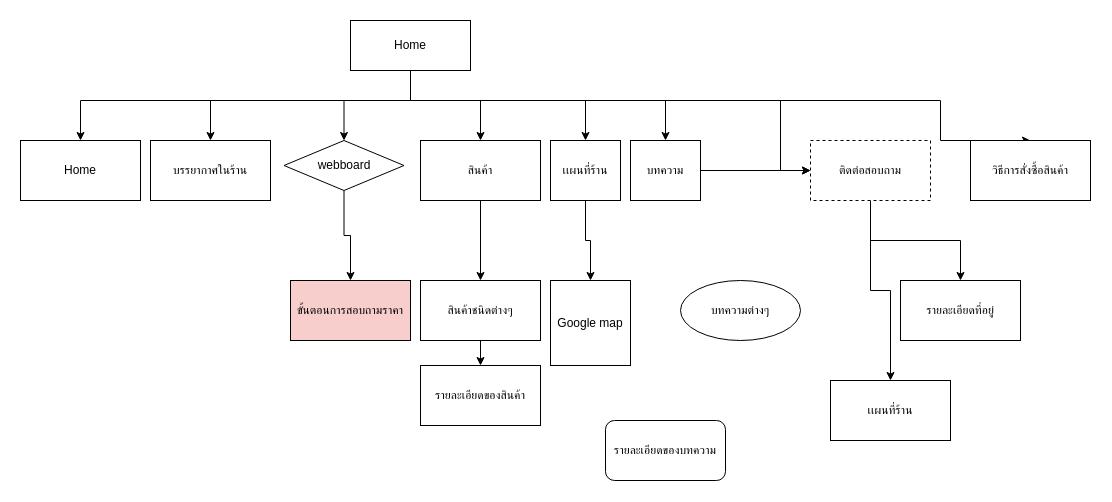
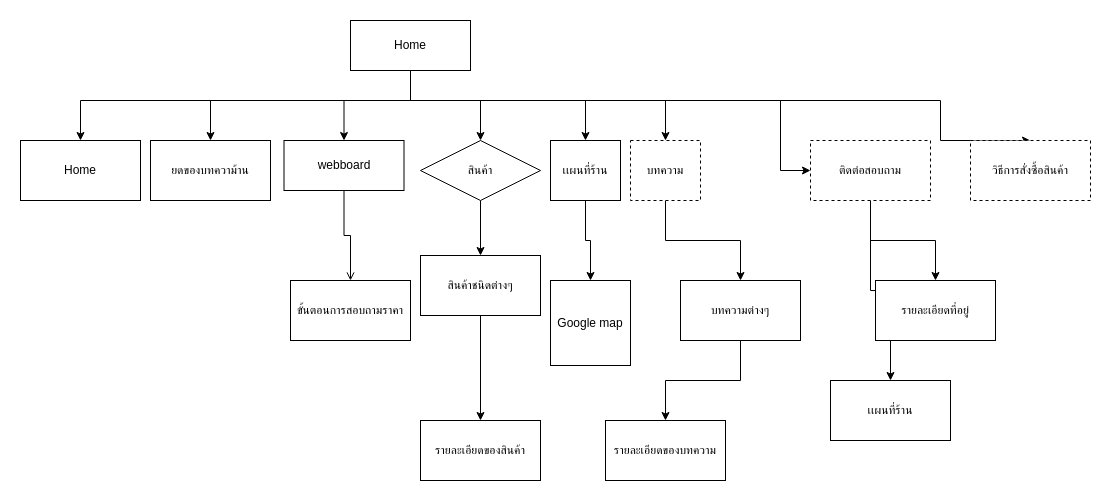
node "webboard": shape diamond -> rectangle
node "บรรยากาศในร้าน": label "บรรยากาศในร้าน" -> "ยดของบทความ้าน"
node "สินค้า": shape rectangle -> diamond
node "บทความ": style solid -> dashed
edge "บทความ" -> "ติดต่อสอบถาม": now "บทความ" -> "บทความต่างๆ"
node "วิธีการสั่งซื้อสินค้า": style solid -> dashed
edge "webboard" -> "ขั้นตอนการสอบถามราคา": arrowhead classic -> open
node "ขั้นตอนการสอบถามราคา": fillcolor #f8cecc -> #ffffff
node "สินค้าชนิดต่างๆ": moved (481, 311) -> (481, 286)
node "บทความต่างๆ": shape ellipse -> rectangle
node "รายละเอียดที่อยู่": moved (961, 311) -> (936, 311)
edge "บทความต่างๆ" -> "รายละเอียดของบทความ": added
node "รายละเอียดของสินค้า": moved (481, 396) -> (481, 451)
node "รายละเอียดของบทความ": shape rounded rectangle -> rectangle
